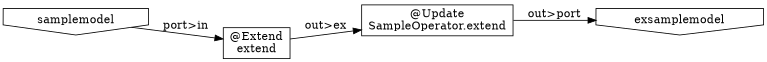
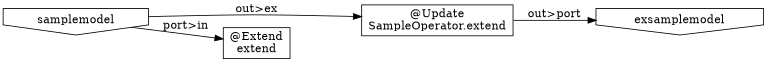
edge "@Extend extend" -> "@Update SampleOperator.extend": now "samplemodel" -> "@Update SampleOperator.extend"
